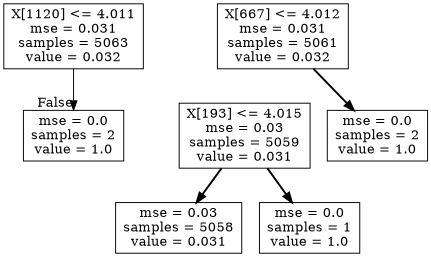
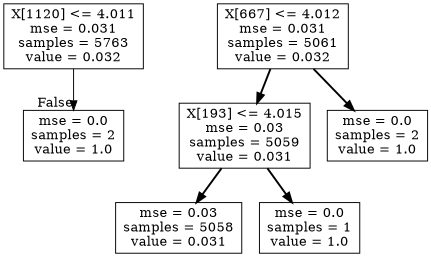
node "X[1120] <= 4.011 mse = 0.031 samples = 5063 value = 0.032": label "X[1120] <= 4.011 mse = 0.031 samples = 5063 value = 0.032" -> "X[1120] <= 4.011 mse = 0.031 samples = 5763 value = 0.032"
edge "X[667] <= 4.012 mse = 0.031 samples = 5061 value = 0.032" -> "X[193] <= 4.015 mse = 0.03 samples = 5059 value = 0.031": added
